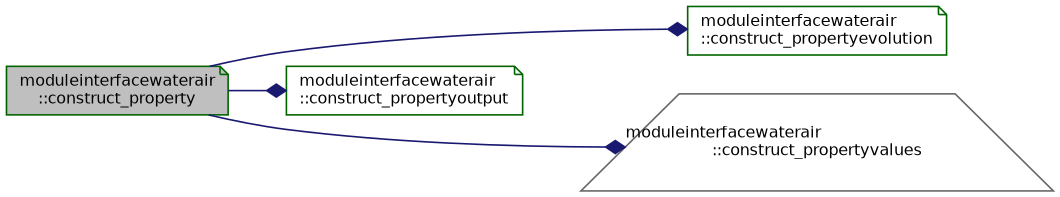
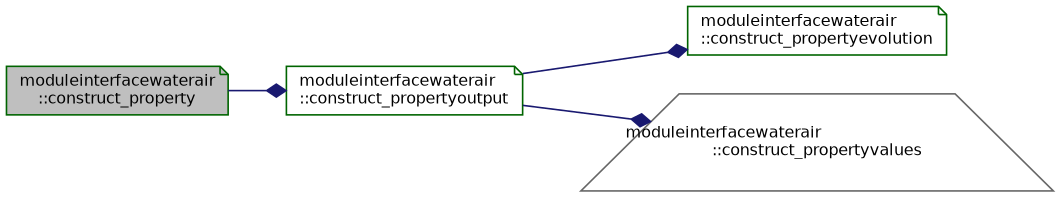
edge "moduleinterfacewaterair ::construct_property" -> "moduleinterfacewaterair ::construct_propertyevolution": now "moduleinterfacewaterair ::construct_propertyoutput" -> "moduleinterfacewaterair ::construct_propertyevolution"
edge "moduleinterfacewaterair ::construct_property" -> "moduleinterfacewaterair ::construct_propertyvalues": now "moduleinterfacewaterair ::construct_propertyoutput" -> "moduleinterfacewaterair ::construct_propertyvalues"
